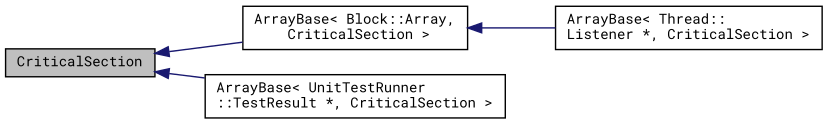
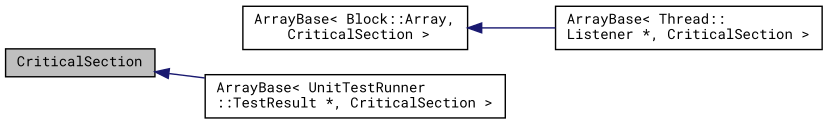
edge "ArrayBase< Block::Array, CriticalSection >" -> "CriticalSection": removed
